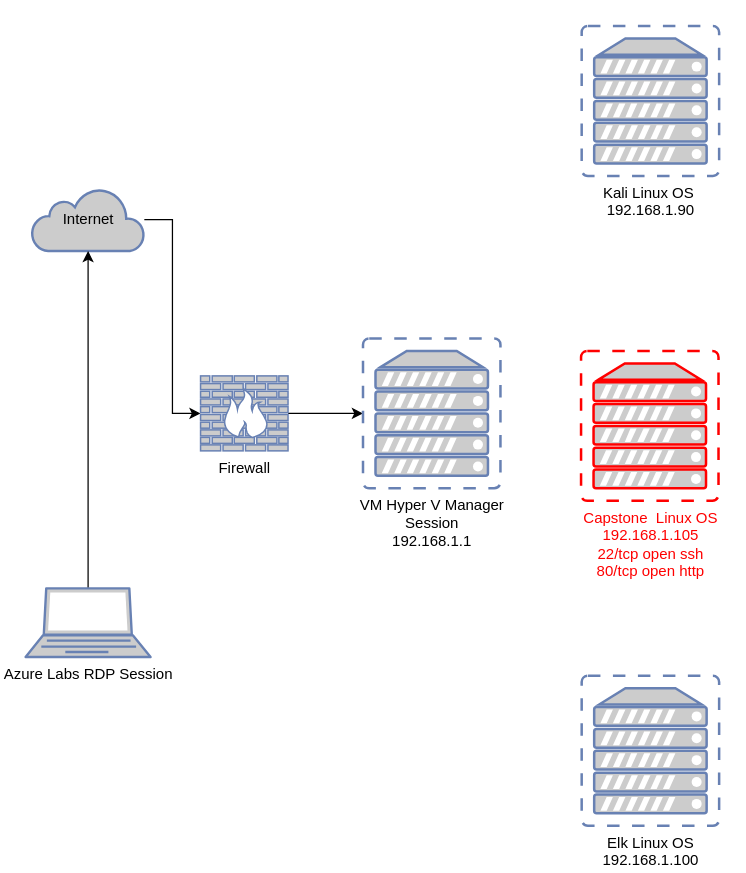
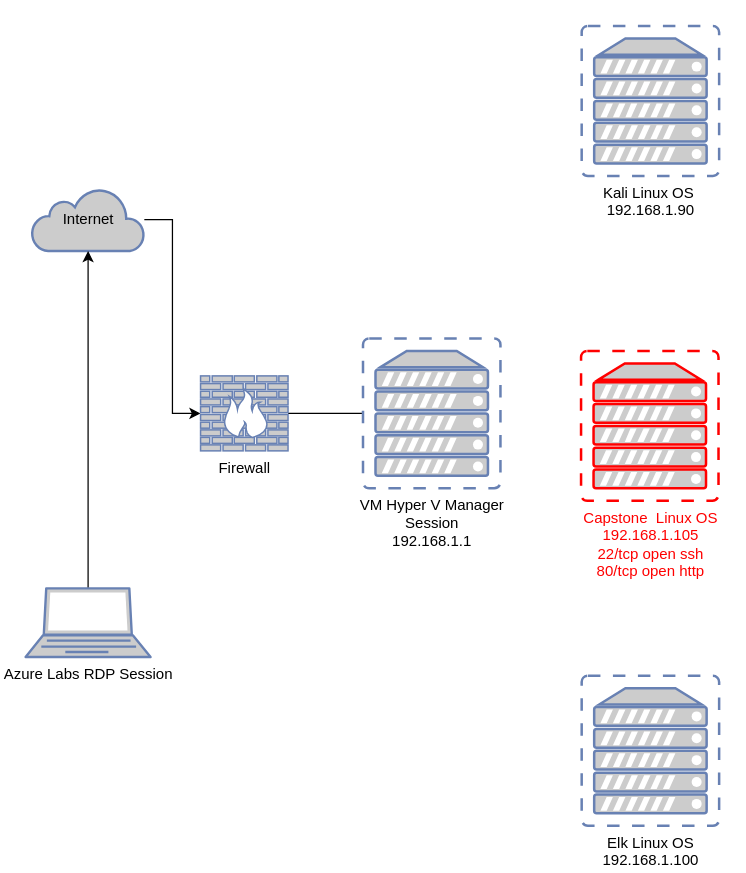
edge "Firewall" -> "VM Hyper V Manager Session 192.168.1.1": arrowhead classic -> none
